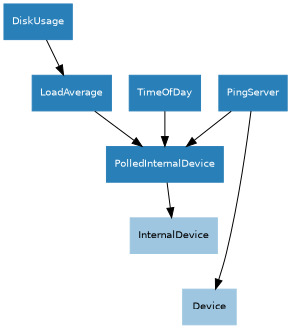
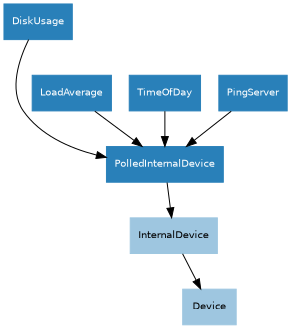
edge "DiskUsage" -> "LoadAverage": now "DiskUsage" -> "PolledInternalDevice"
edge "PingServer" -> "Device": now "InternalDevice" -> "Device"
